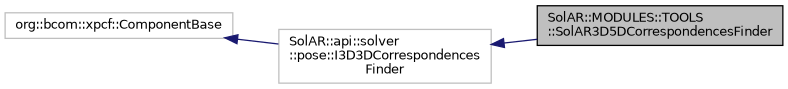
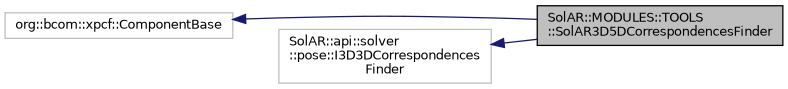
edge "SolAR::api::solver ::pose::I3D3DCorrespondences Finder" -> "org::bcom::xpcf::ComponentBase": now "SolAR::MODULES::TOOLS ::SolAR3D5DCorrespondencesFinder" -> "org::bcom::xpcf::ComponentBase"
